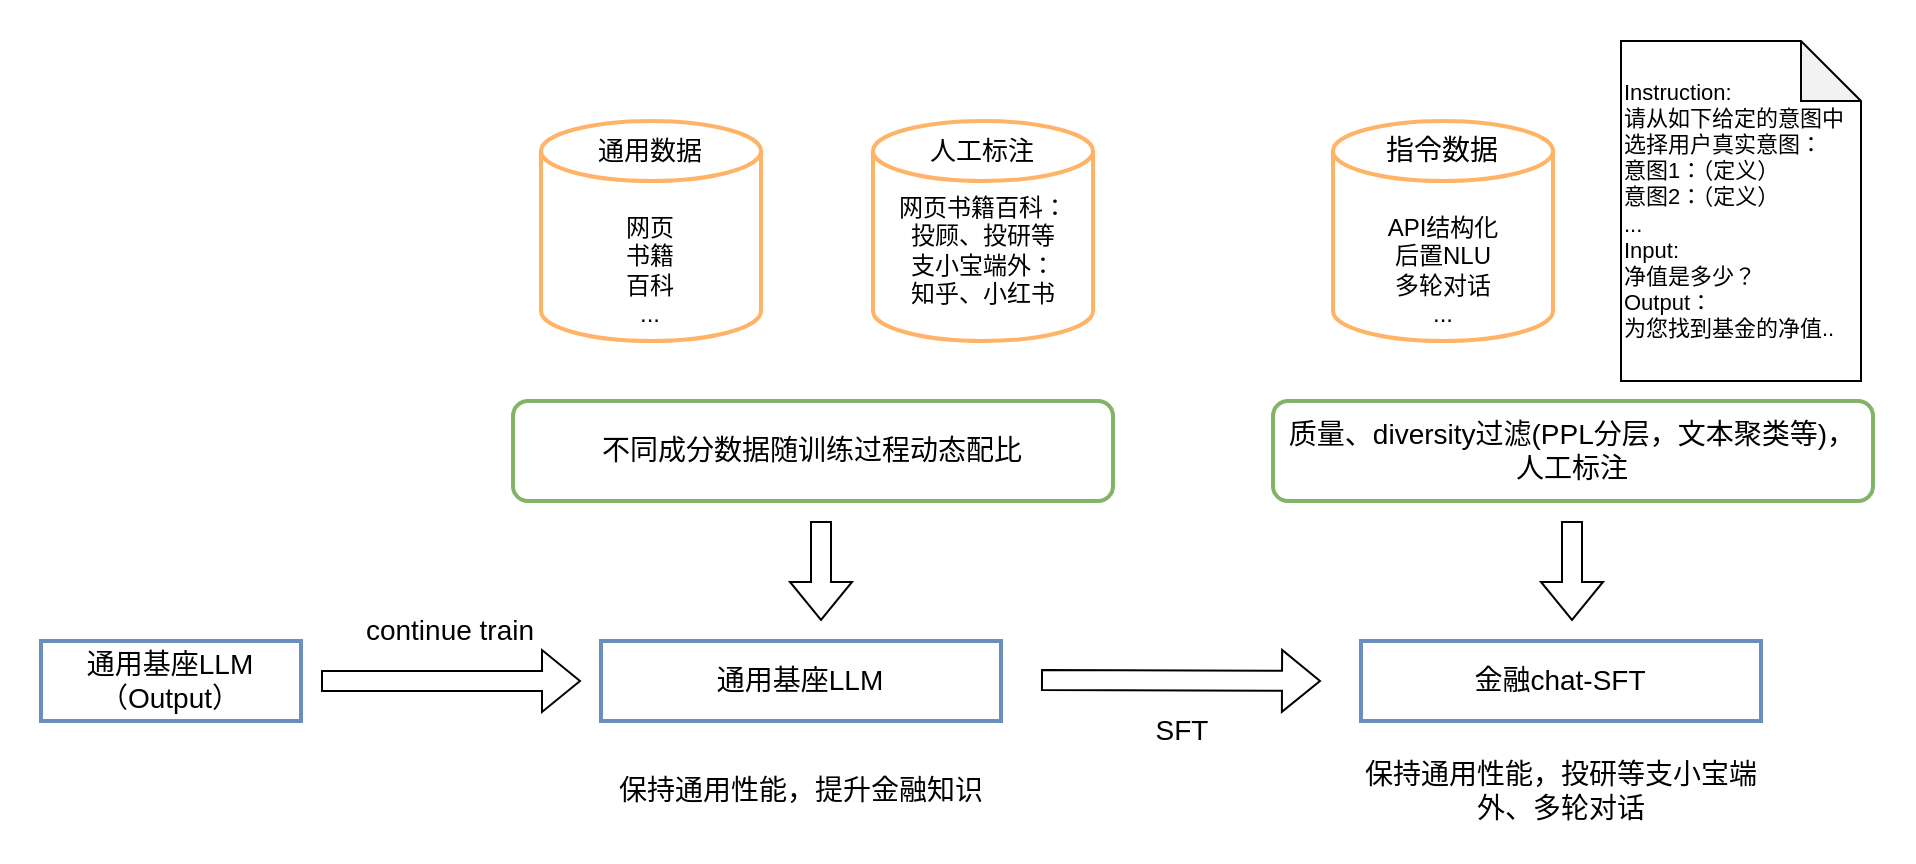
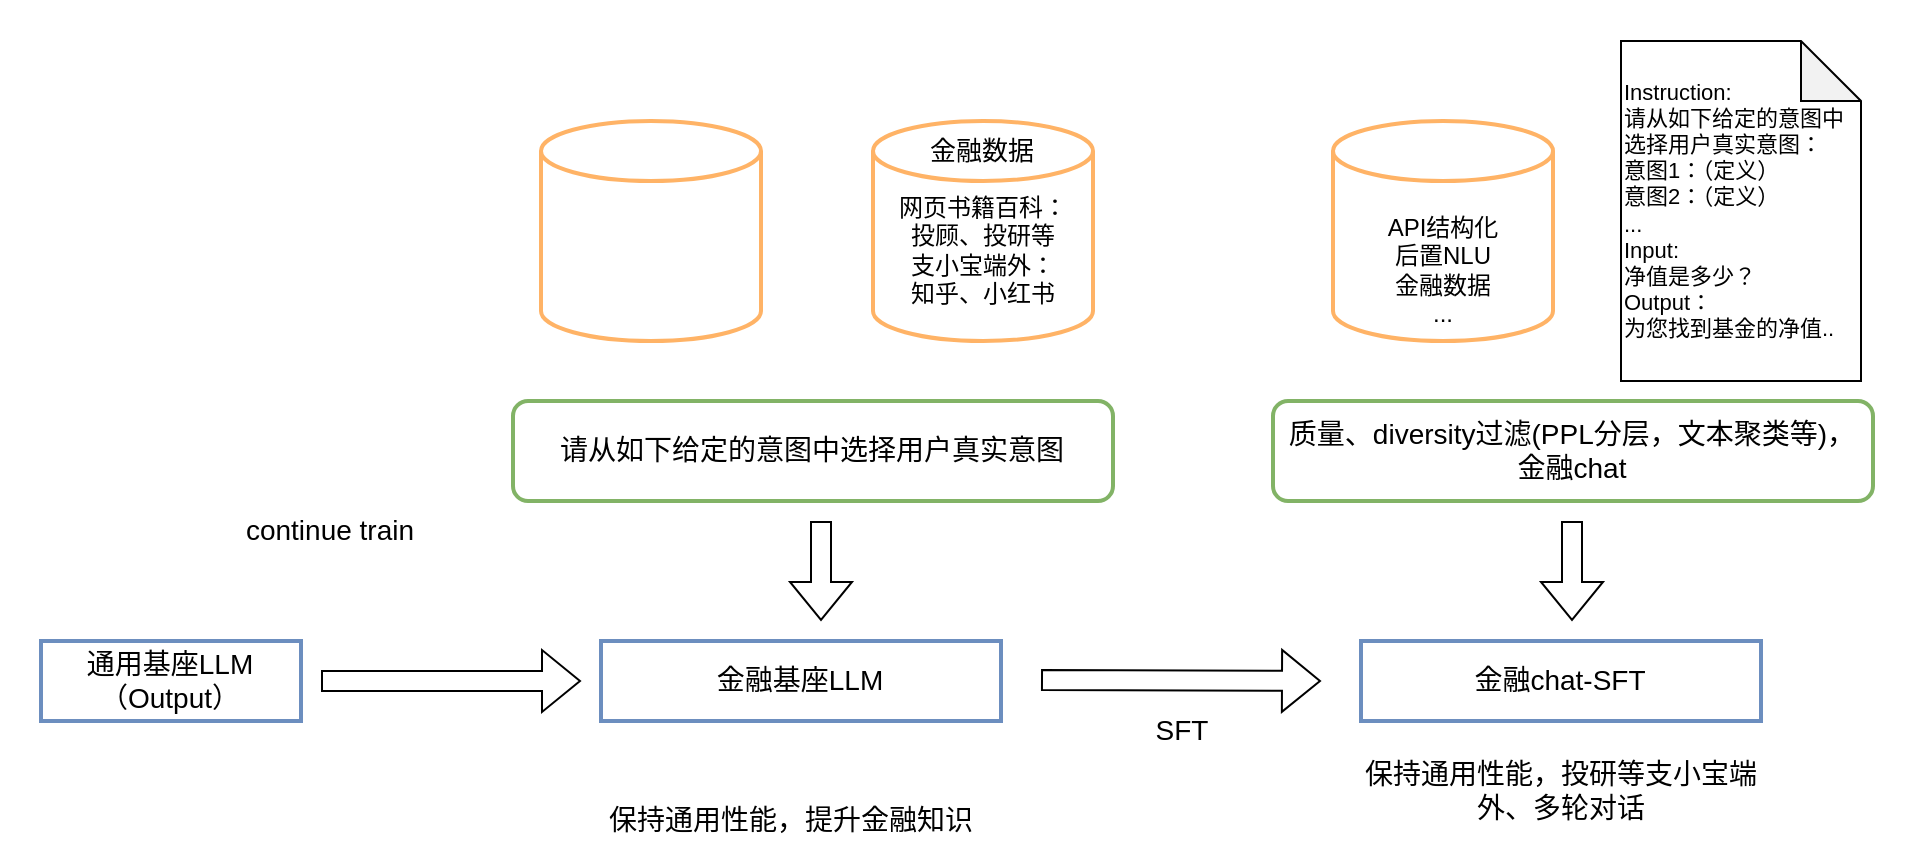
node "通用数据": removed
node "人工标注": label "人工标注" -> "金融数据"
node "指令数据": removed
node "网页书籍百科...": removed
node "API结构化后置NLU多轮对话...": label "API结构化后置NLU多轮对话..." -> "API结构化后置NLU金融数据..."
node "不同成分数据随训练过程动态配比": label "不同成分数据随训练过程动态配比" -> "请从如下给定的意图中选择用户真实意图"
node "质量、diversity过滤(PPL分层，文本聚类等)， 人工标注": label "质量、diversity过滤(PPL分层，文本聚类等)， 人工标注" -> "质量、diversity过滤(PPL分层，文本聚类等)， 金融chat"
node "continue train": moved (451, 631) -> (331, 531)
node "通用基座LLM": label "通用基座LLM" -> "金融基座LLM"
node "保持通用性能，提升金融知识": moved (801, 791) -> (791, 821)
